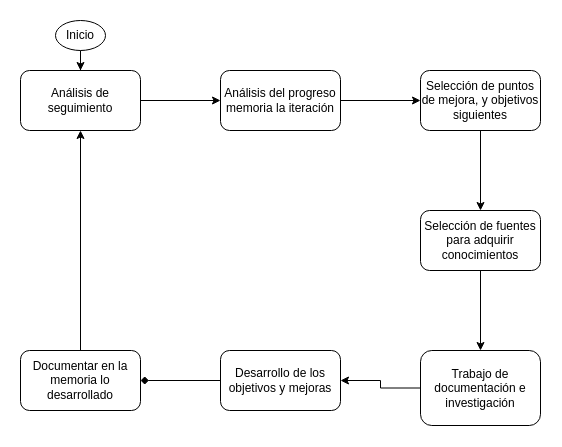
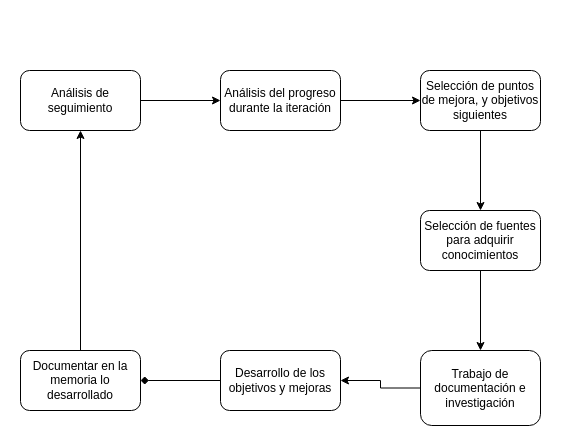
node "Inicio": removed
edge "Inicio" -> "Análisis de seguimiento": removed
node "Análisis del progreso memoria la iteración": label "Análisis del progreso memoria la iteración" -> "Análisis del progreso durante la iteración"
